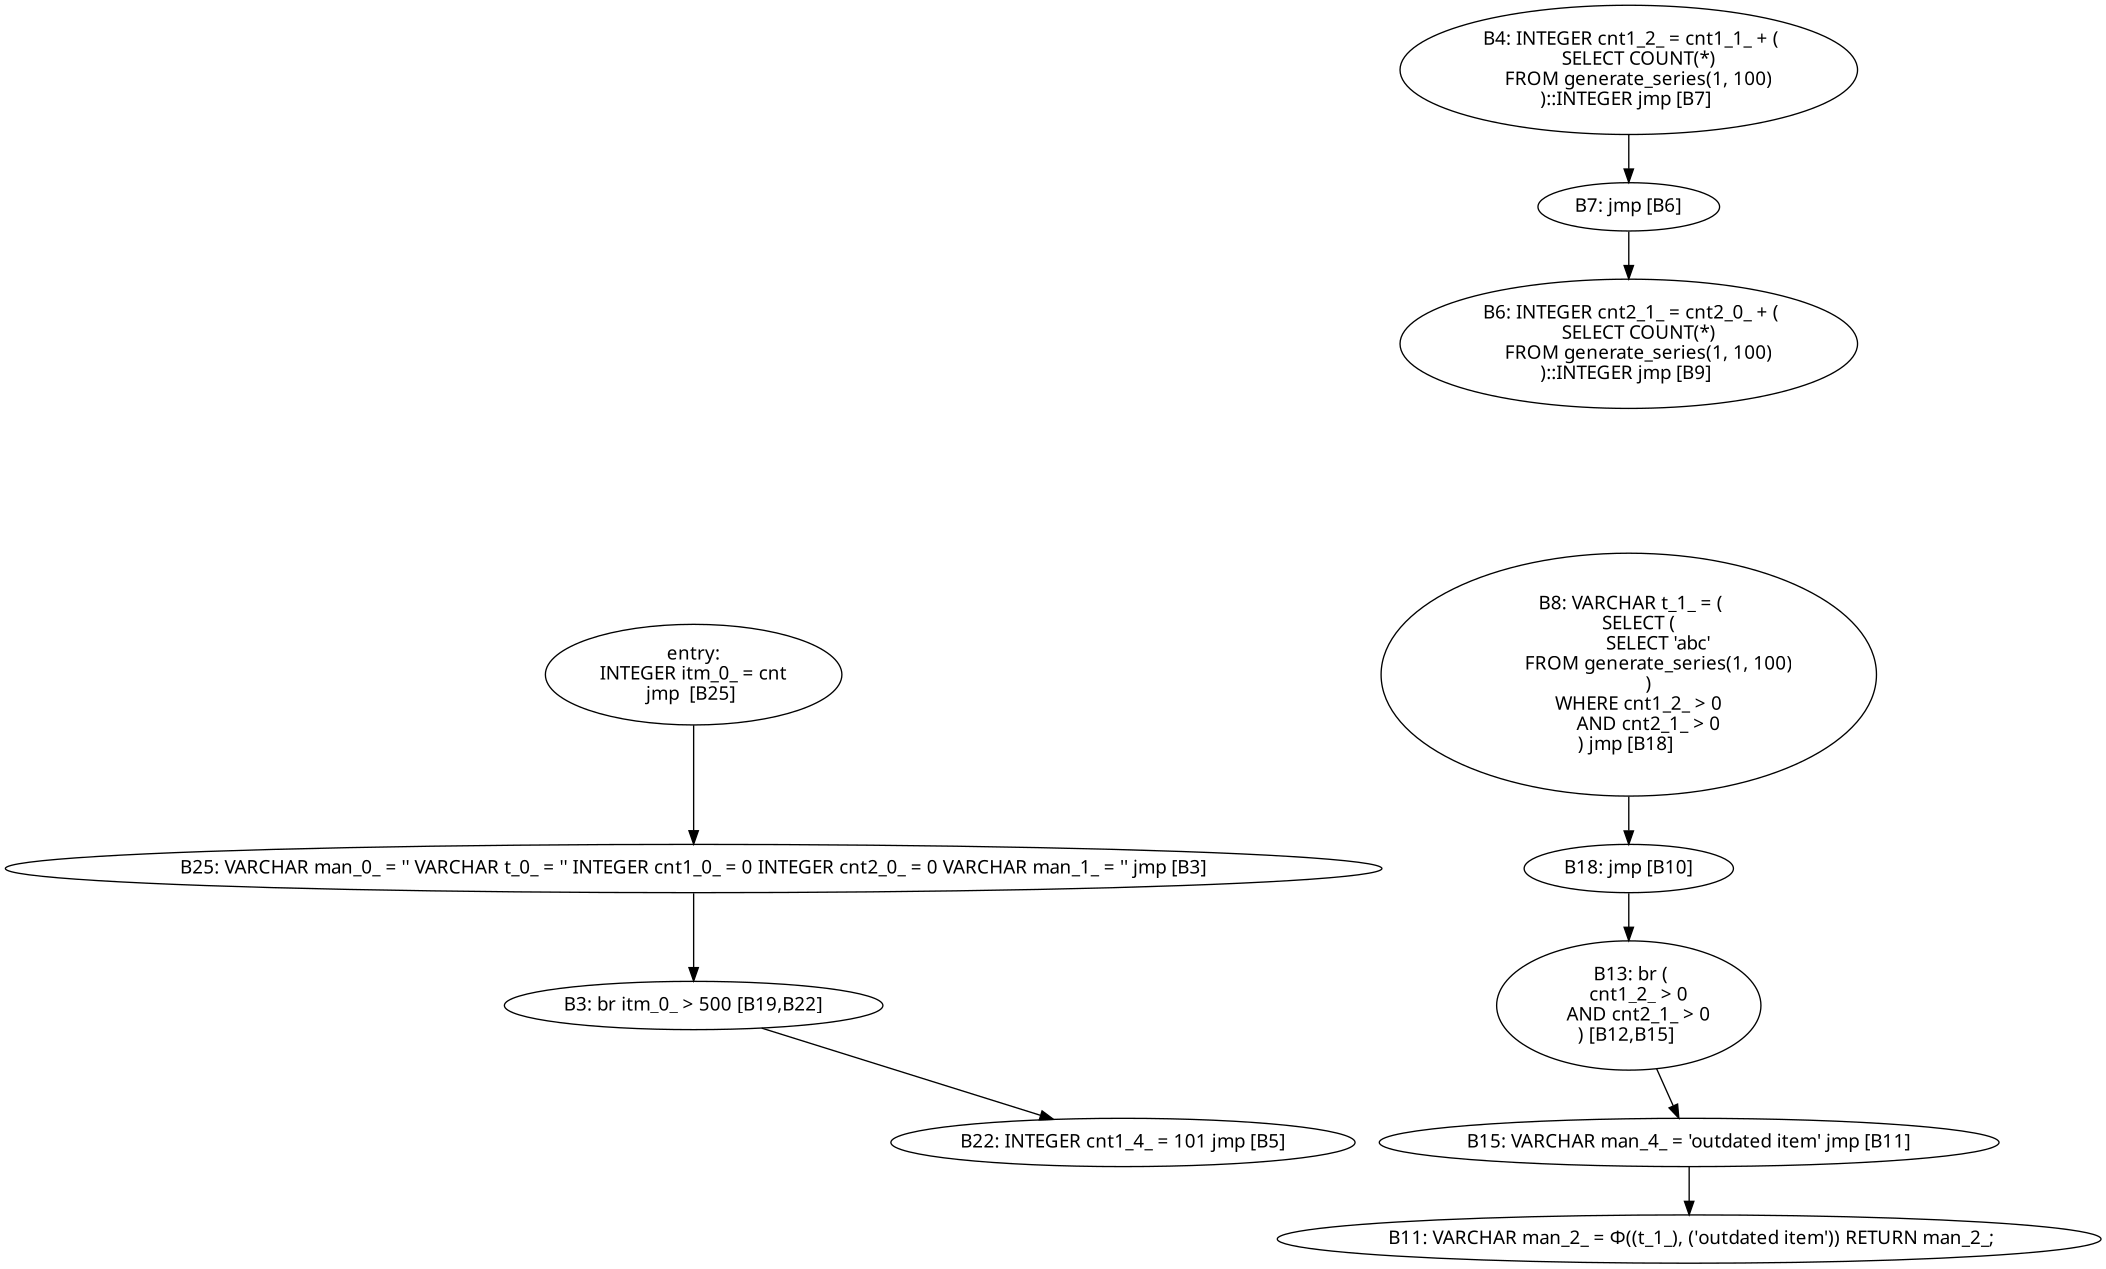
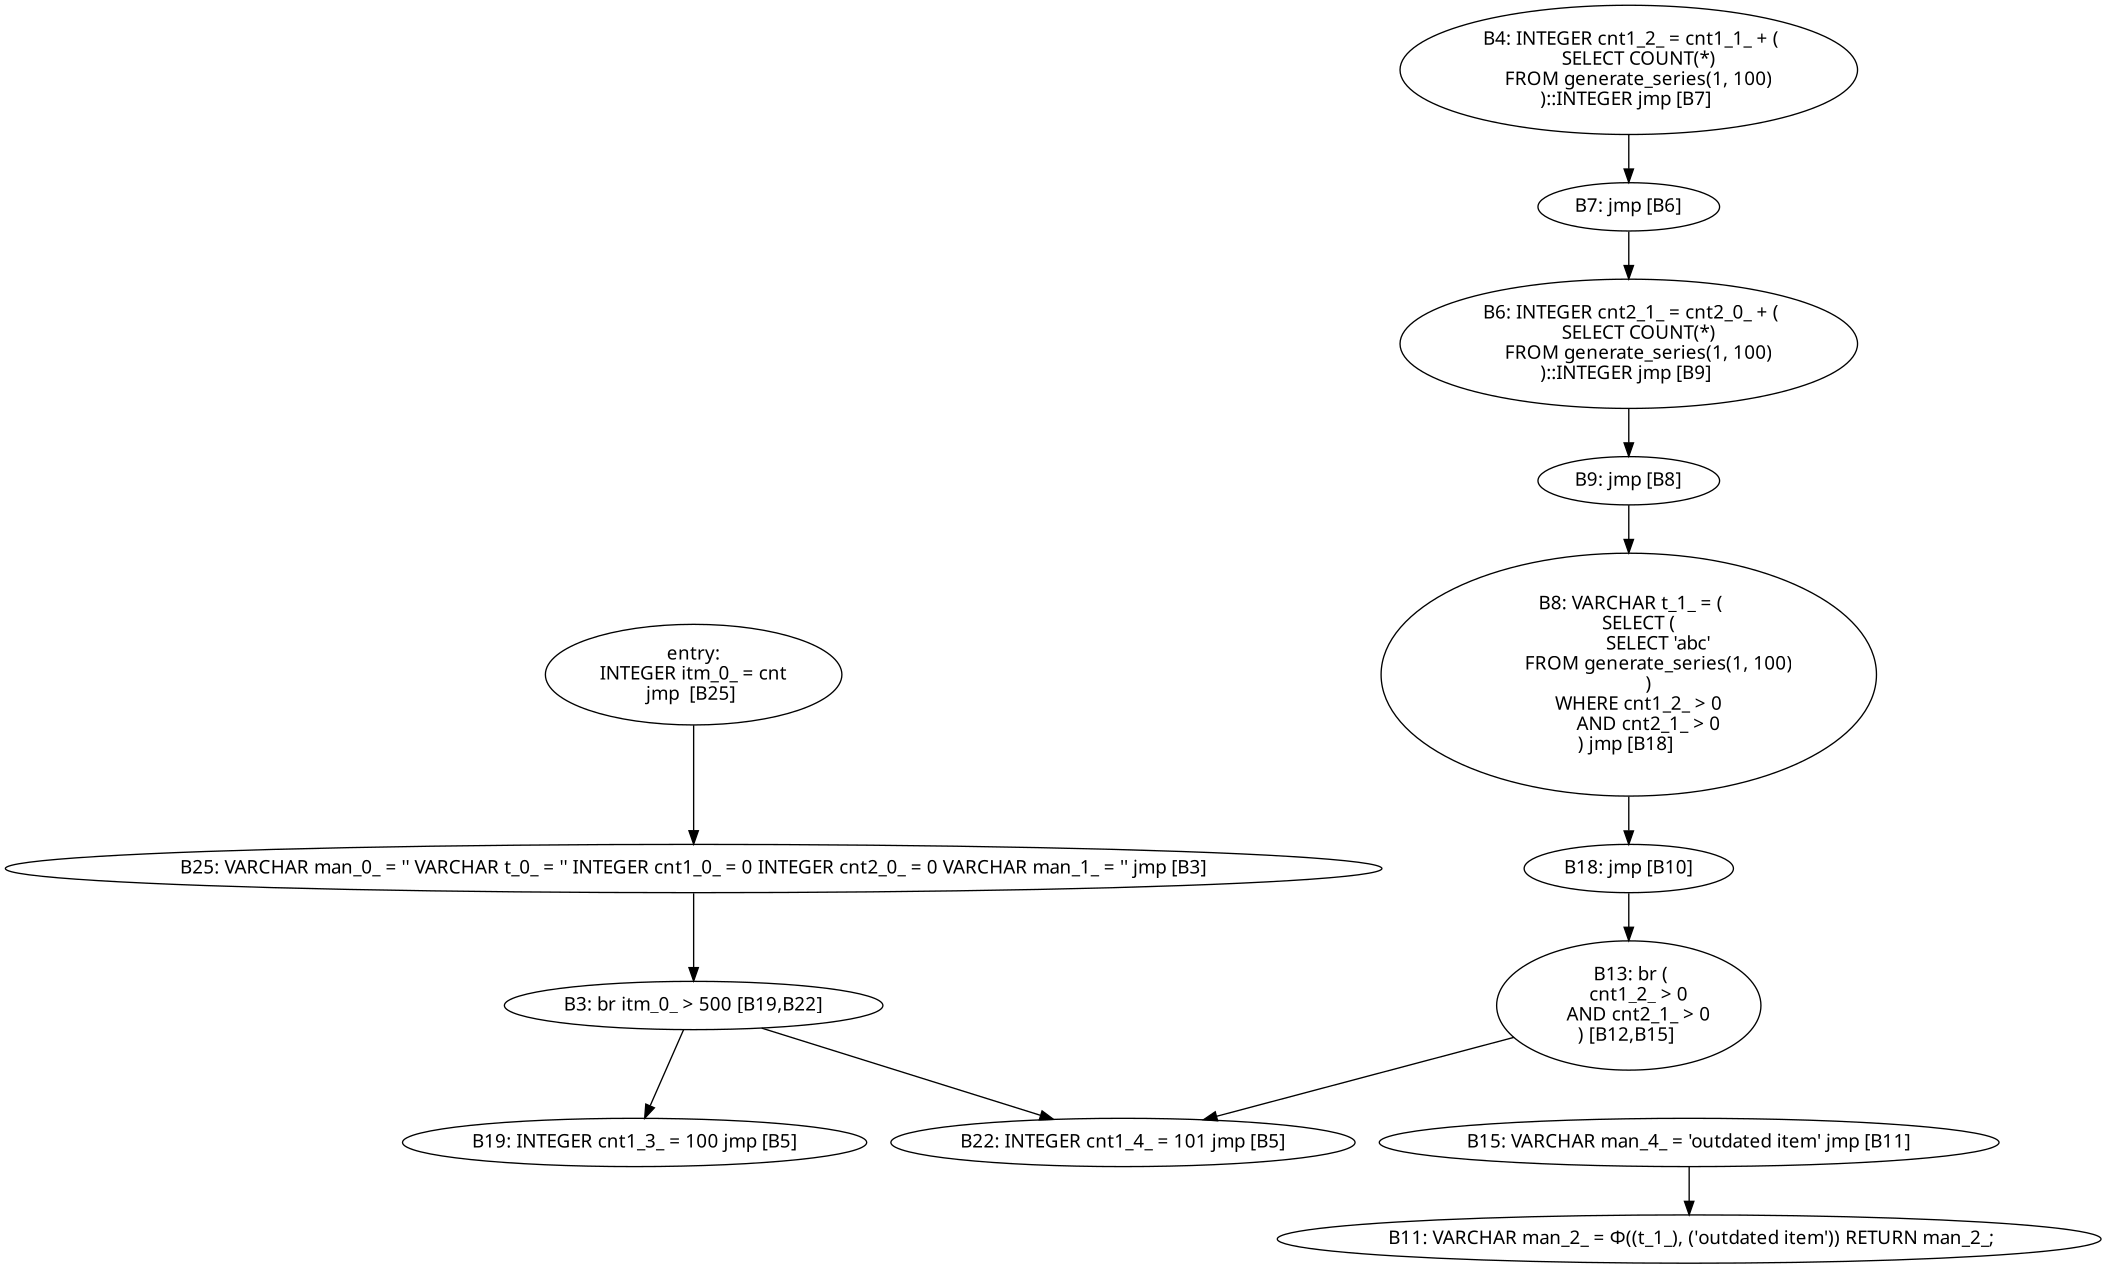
node "B9: jmp [B8]": added
edge "B13: br ( cnt1_2_ > 0 AND cnt2_1_ > 0 ) [B12,B15]" -> "B15: VARCHAR man_4_ = 'outdated item' jmp [B11]": now "B13: br ( cnt1_2_ > 0 AND cnt2_1_ > 0 ) [B12,B15]" -> "B22: INTEGER cnt1_4_ = 101 jmp [B5]"
node "B19: INTEGER cnt1_3_ = 100 jmp [B5]": added
